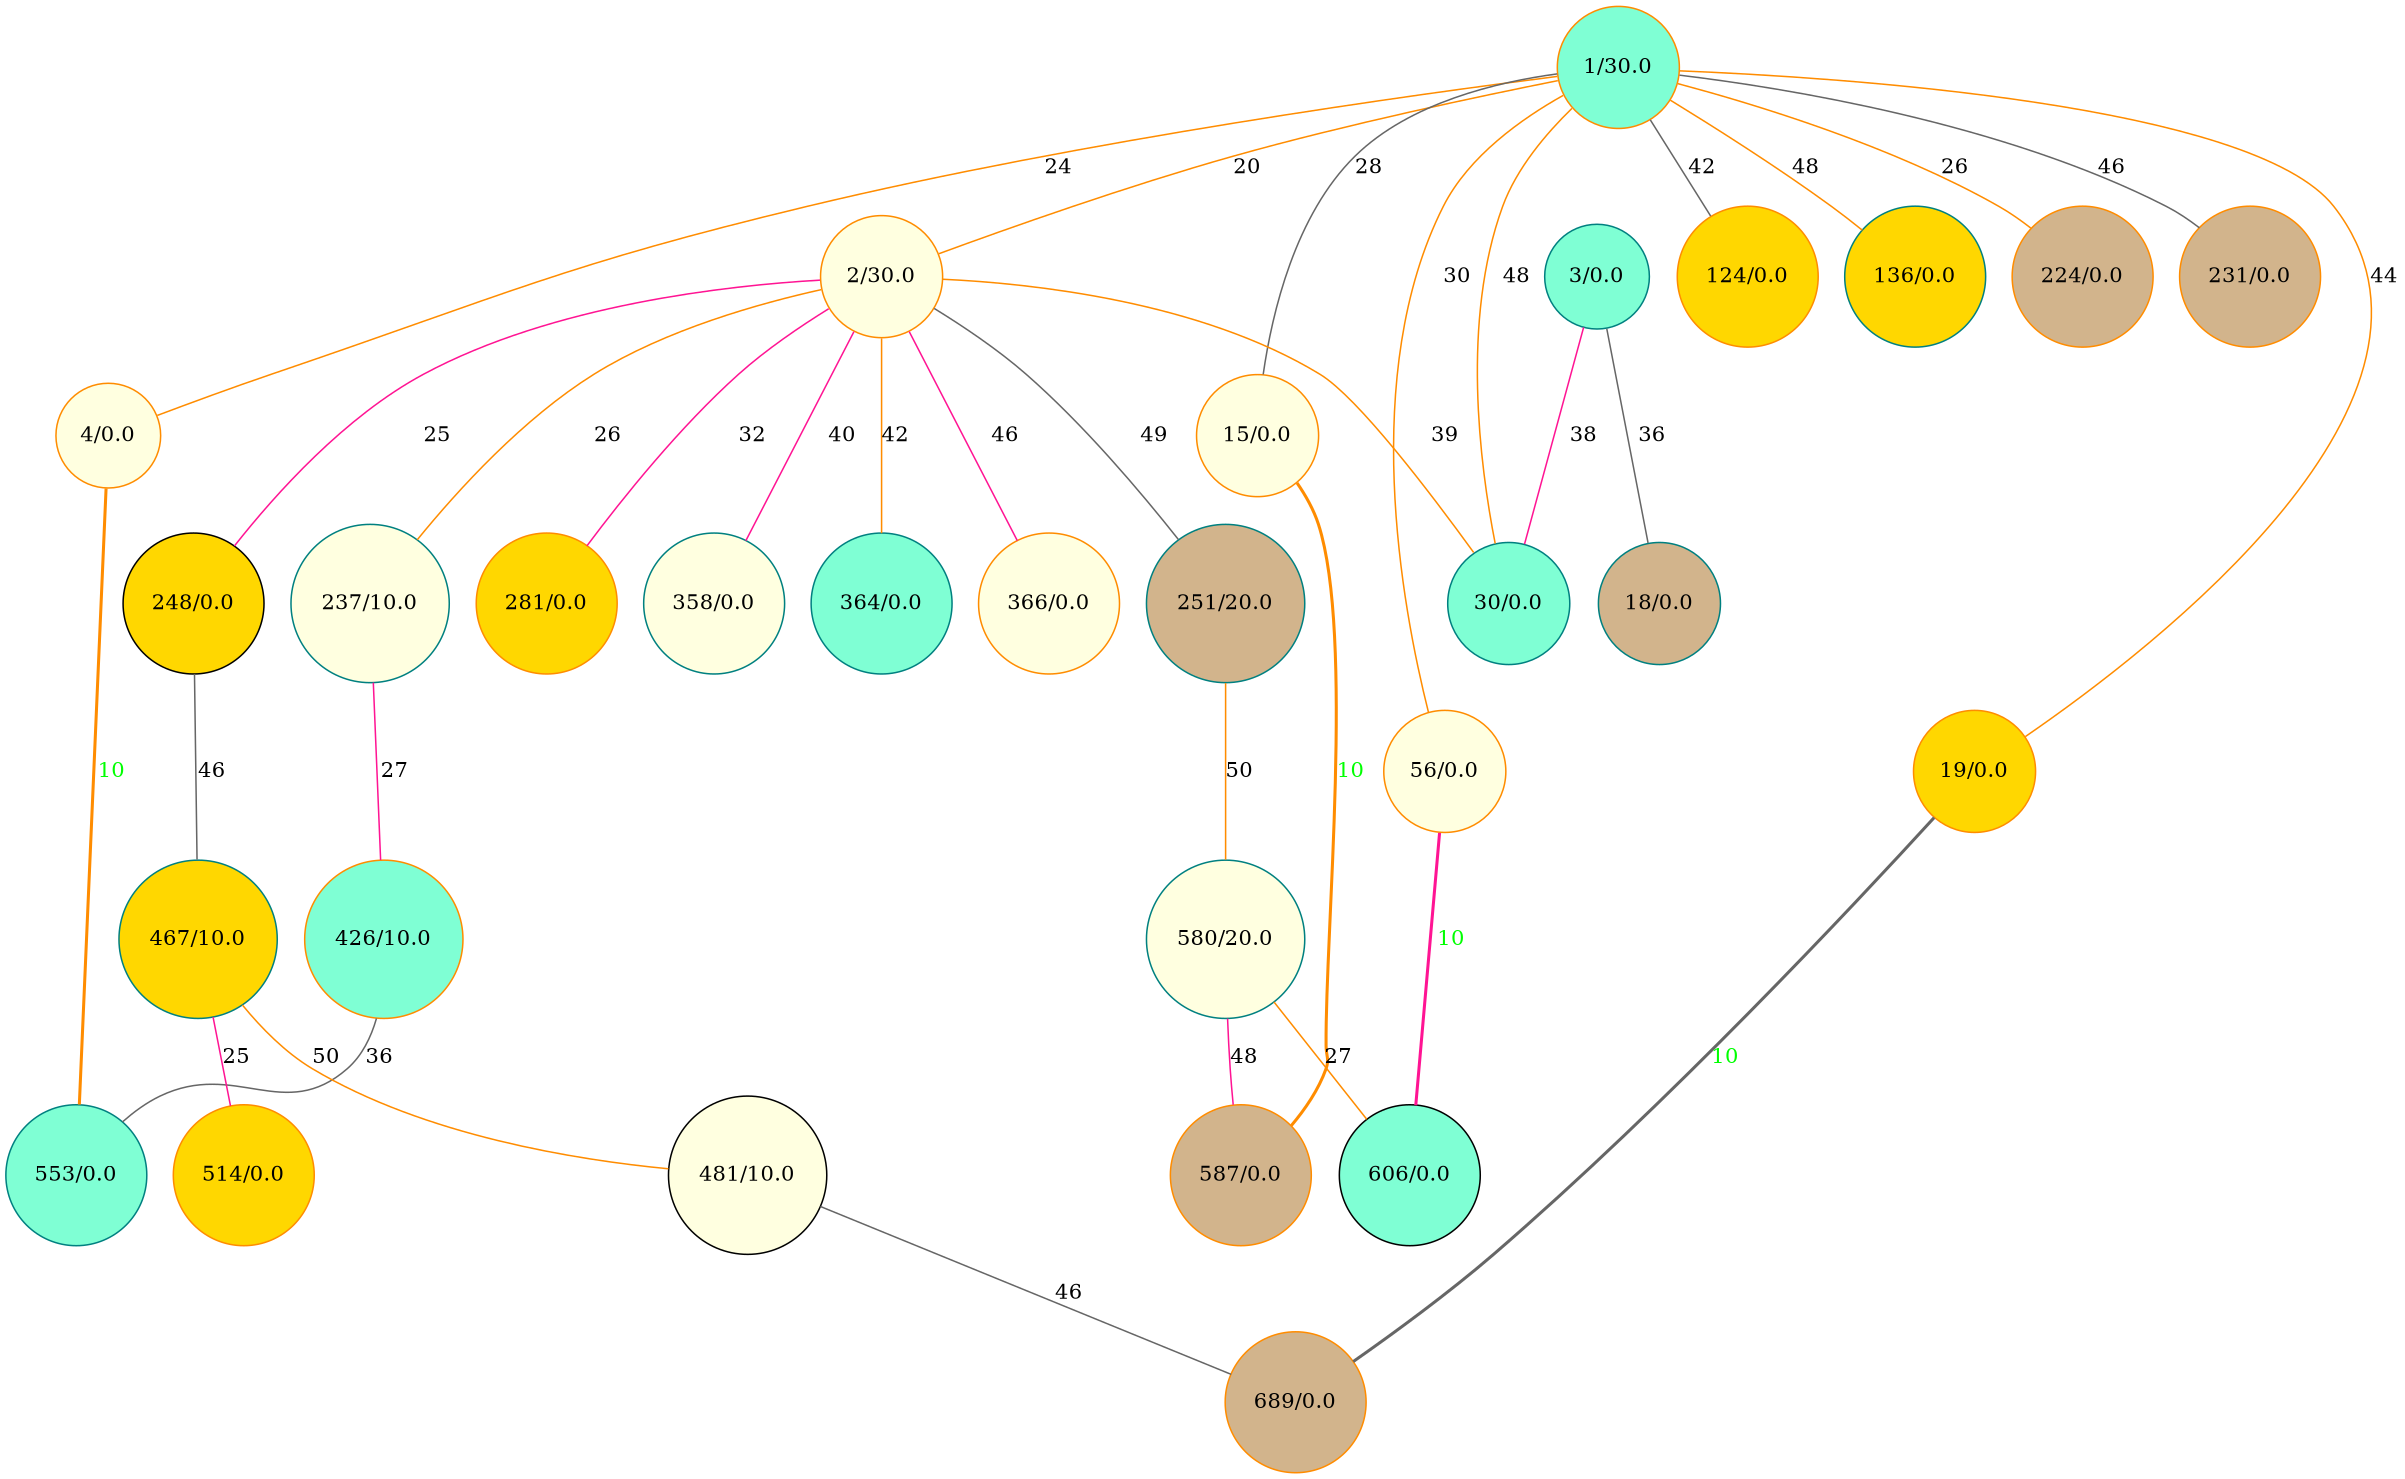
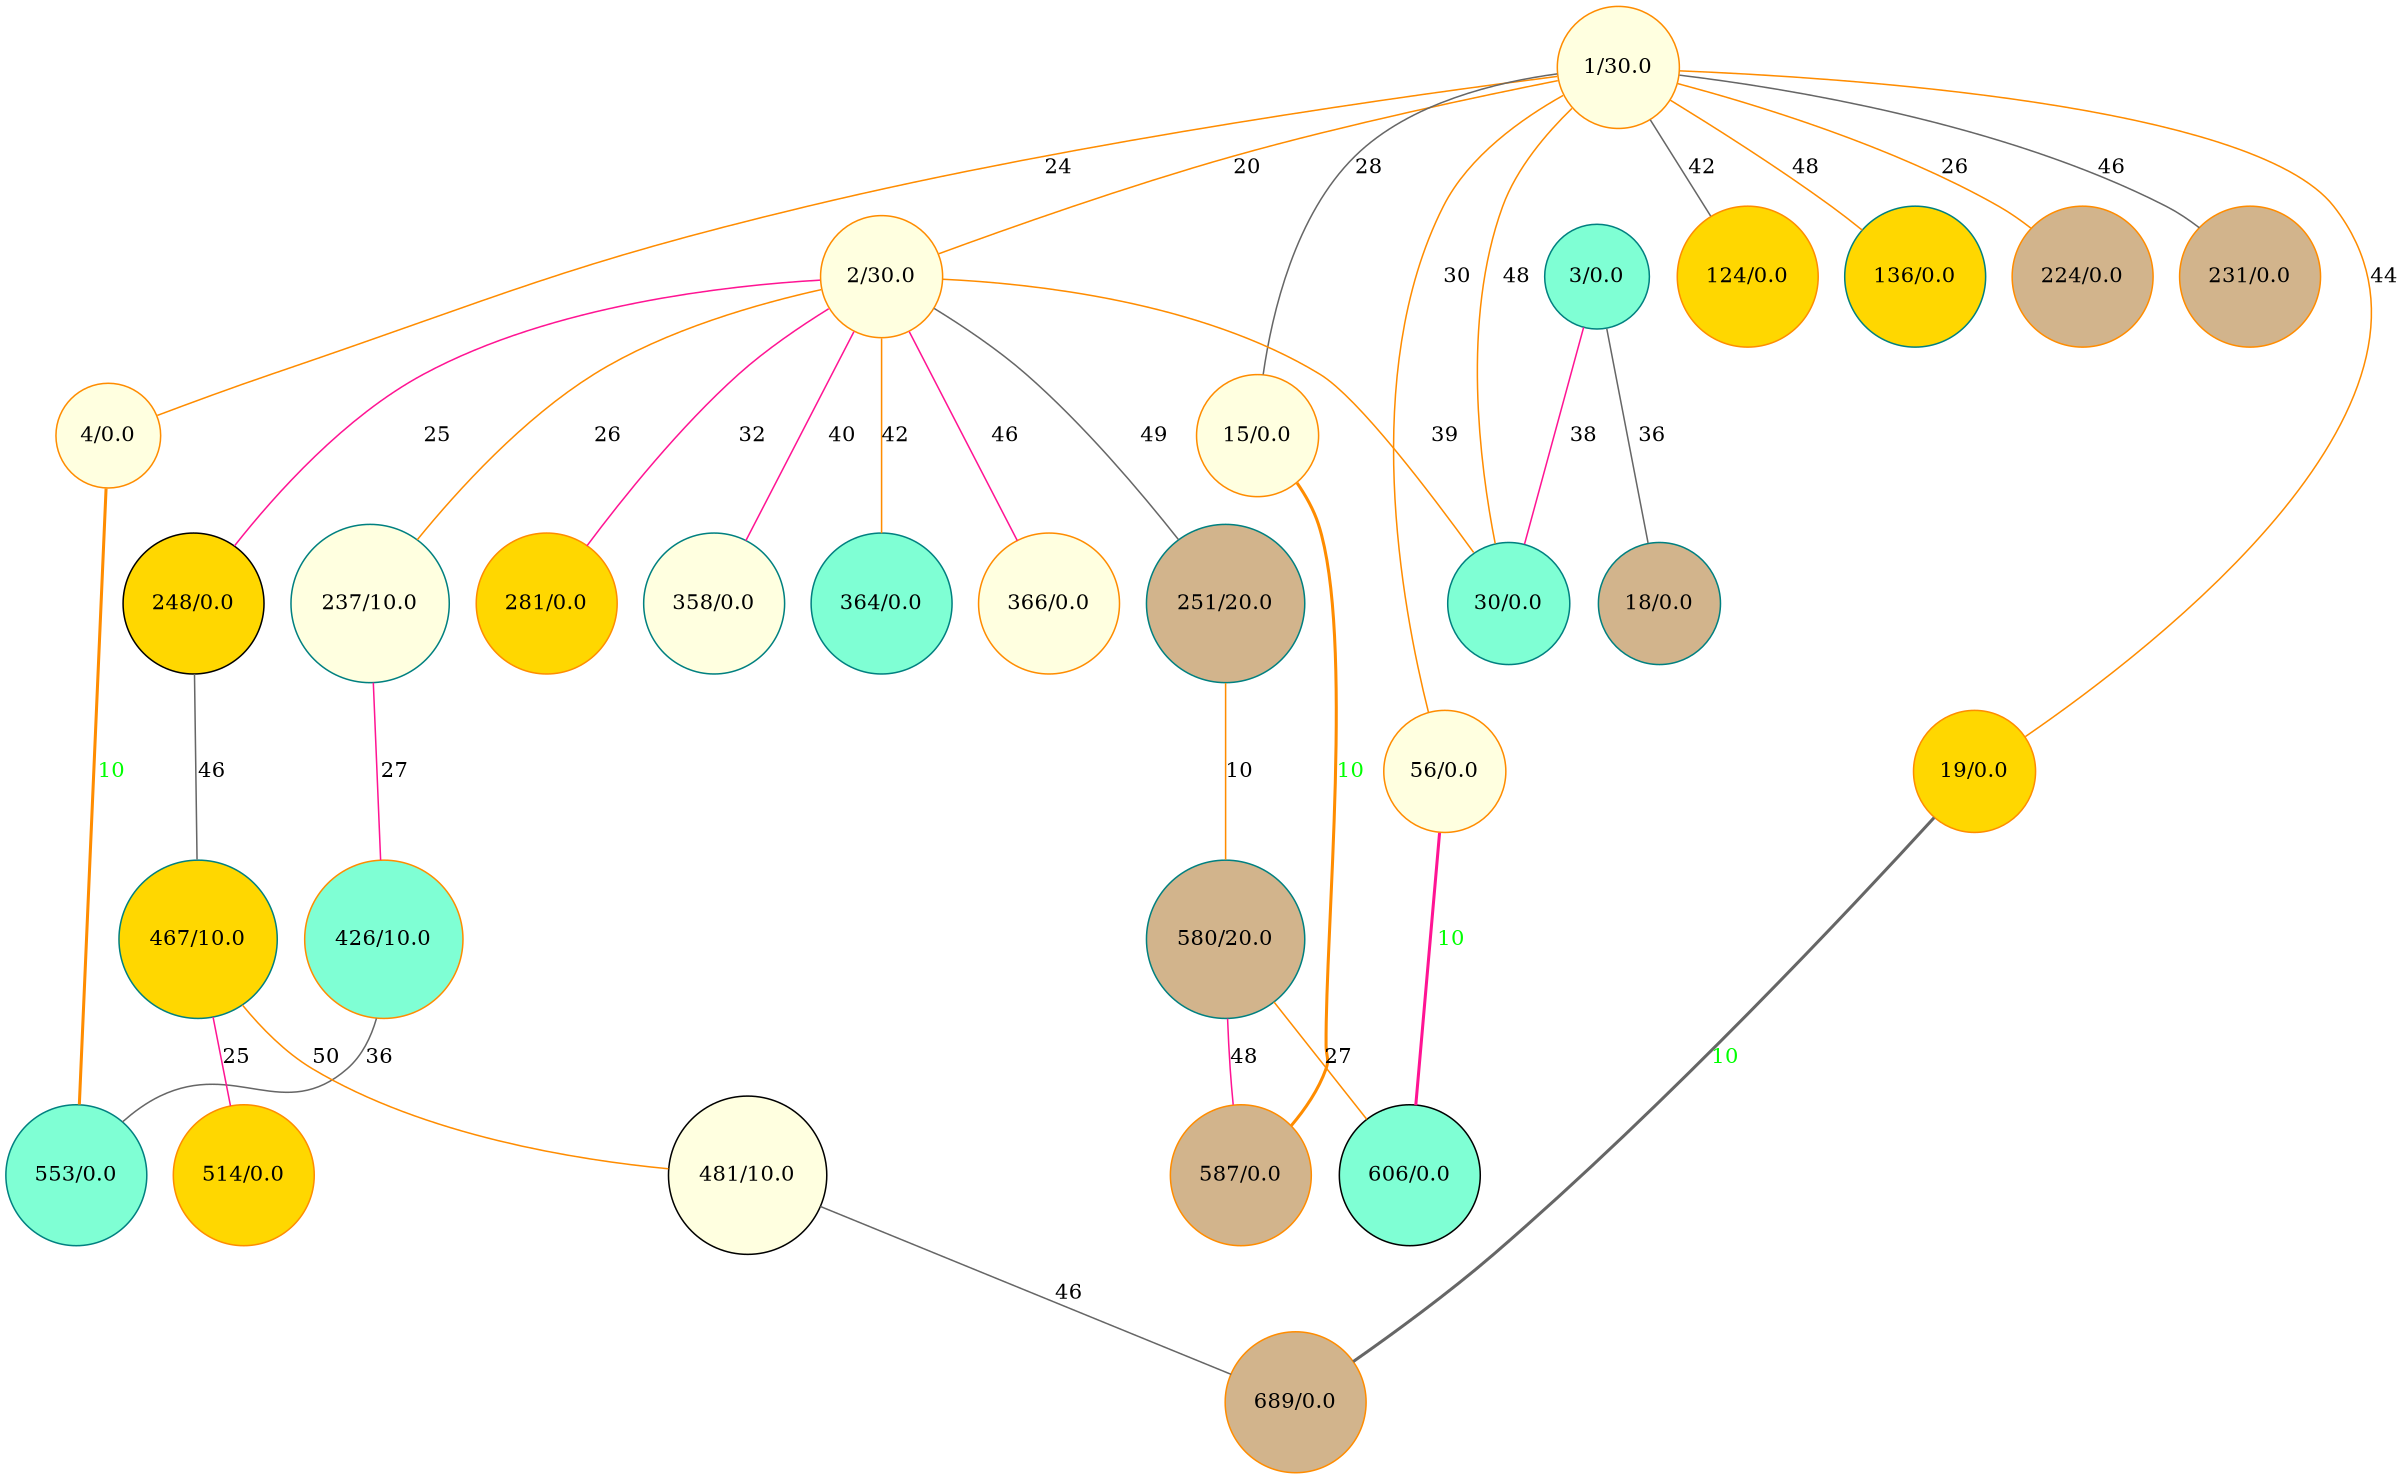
node "1/30.0": fillcolor aquamarine -> lightyellow
edge "251/20.0" -- "580/20.0": label "50" -> "10"
node "580/20.0": fillcolor lightyellow -> tan
